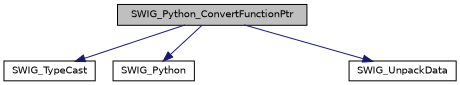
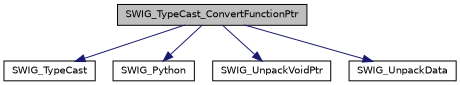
node "SWIG_Python_ConvertFunctionPtr": label "SWIG_Python_ConvertFunctionPtr" -> "SWIG_TypeCast_ConvertFunctionPtr"
node "SWIG_UnpackVoidPtr": added
